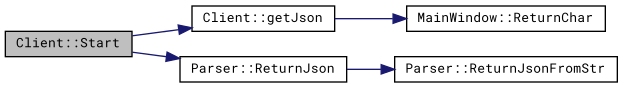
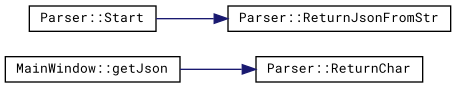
node "Client::getJson": label "Client::getJson" -> "MainWindow::getJson"
node "MainWindow::ReturnChar": label "MainWindow::ReturnChar" -> "Parser::ReturnChar"
node "Client::Start": removed
node "Parser::ReturnJson": label "Parser::ReturnJson" -> "Parser::Start"
